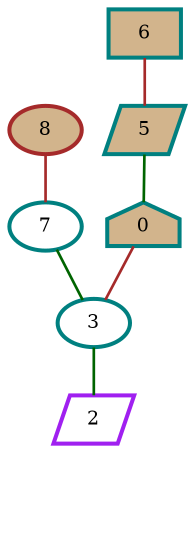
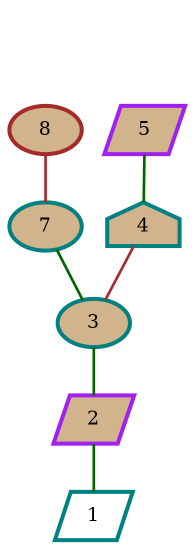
node "6": removed
node "5": color teal -> purple
node "7": fillcolor white -> tan
node "0": label "0" -> "4"
node "3": fillcolor white -> tan
node "2": fillcolor white -> tan
node "1": added
